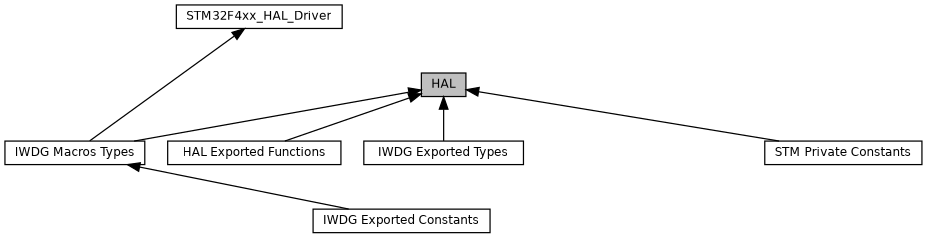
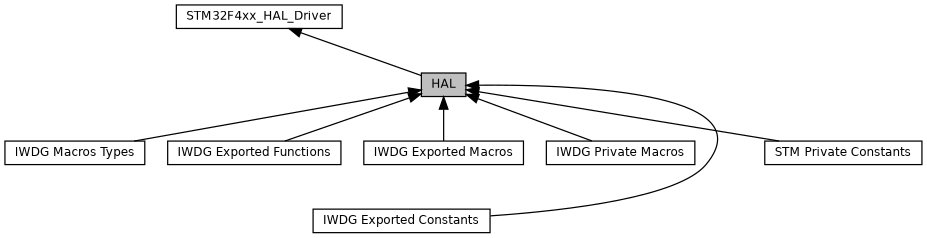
edge "IWDG Macros Types" -> "STM32F4xx_HAL_Driver": now "HAL" -> "STM32F4xx_HAL_Driver"
node "HAL Exported Functions": label "HAL Exported Functions" -> "IWDG Exported Functions"
node "IWDG Exported Types": label "IWDG Exported Types" -> "IWDG Exported Macros"
node "IWDG Private Macros": added
edge "IWDG Exported Constants" -> "IWDG Macros Types": now "IWDG Exported Constants" -> "HAL"
